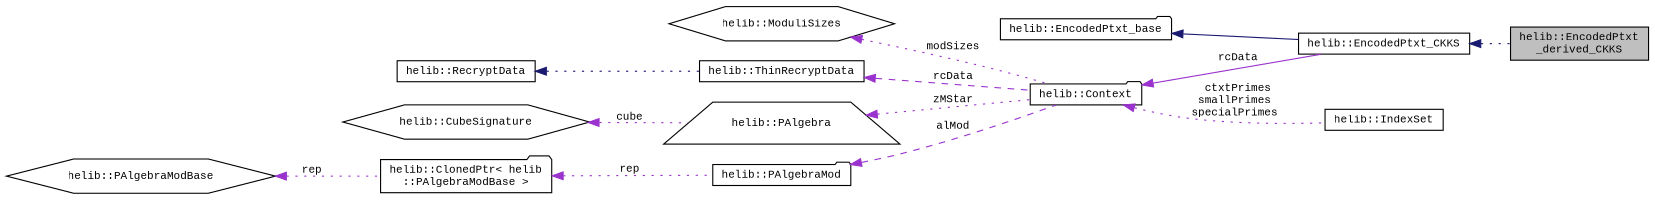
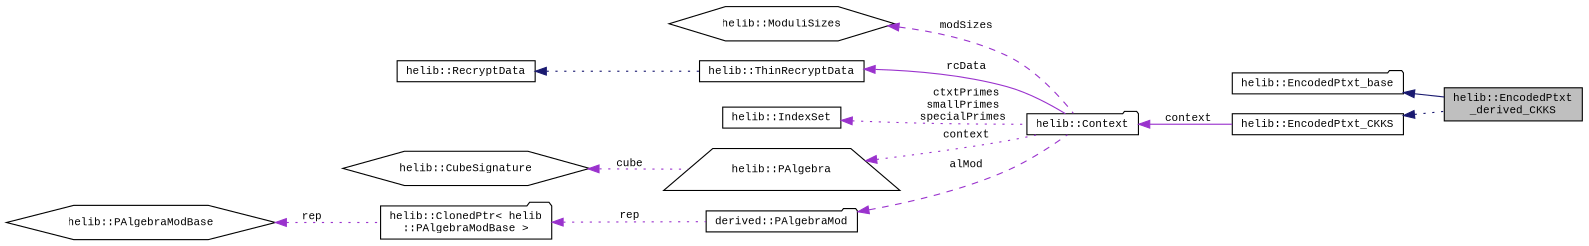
edge "helib::EncodedPtxt_CKKS" -> "helib::EncodedPtxt_base": now "helib::EncodedPtxt _derived_CKKS" -> "helib::EncodedPtxt_base"
edge "helib::EncodedPtxt_CKKS" -> "helib::Context": label " rcData" -> " context"
edge "helib::Context" -> "helib::ModuliSizes": style dotted -> dashed
edge "helib::Context" -> "helib::ThinRecryptData": style dashed -> solid
edge "helib::Context" -> "helib::PAlgebra": label " zMStar" -> " context"
edge "helib::IndexSet" -> "helib::Context": reversed
node "helib::PAlgebraMod": label "helib::PAlgebraMod" -> "derived::PAlgebraMod"
